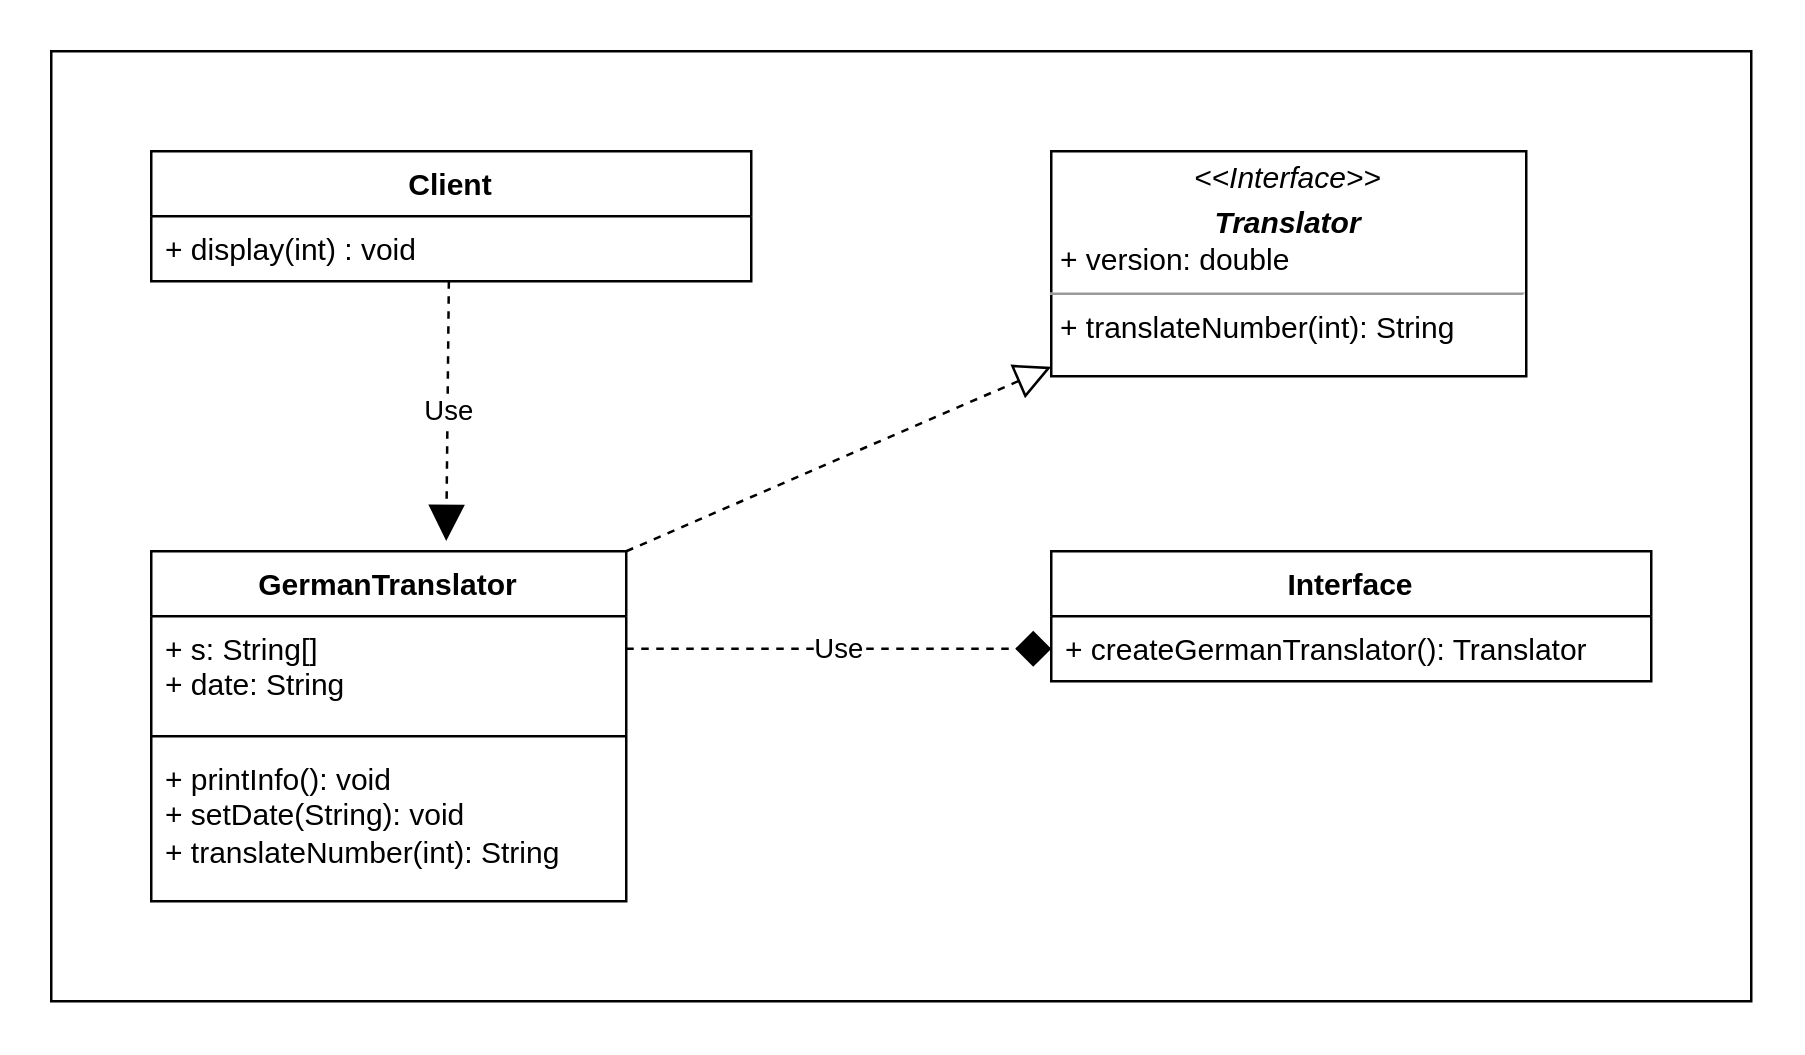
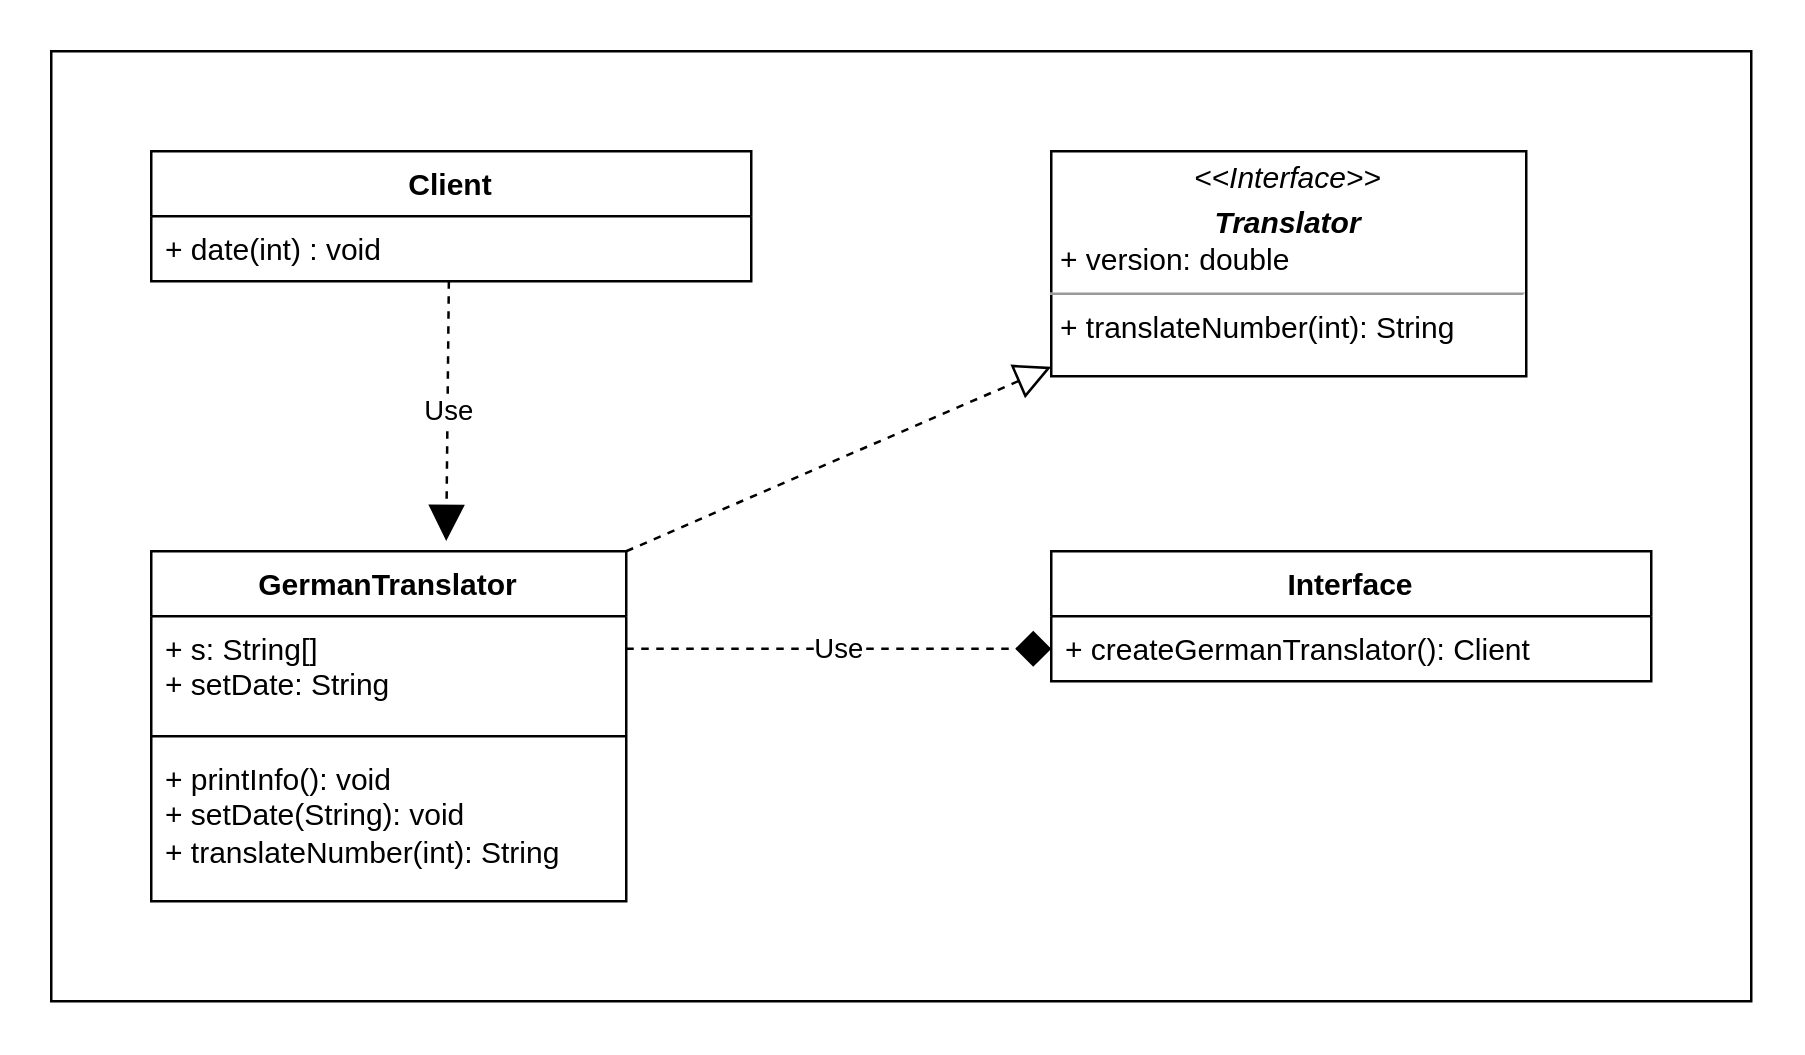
node "+ display(int) : void": label "+ display(int) : void" -> "+ date(int) : void"
node "+ s: String[] + date: String": label "+ s: String[] + date: String" -> "+ s: String[] + setDate: String"
node "+ createGermanTranslator(): Translator": label "+ createGermanTranslator(): Translator" -> "+ createGermanTranslator(): Client"
